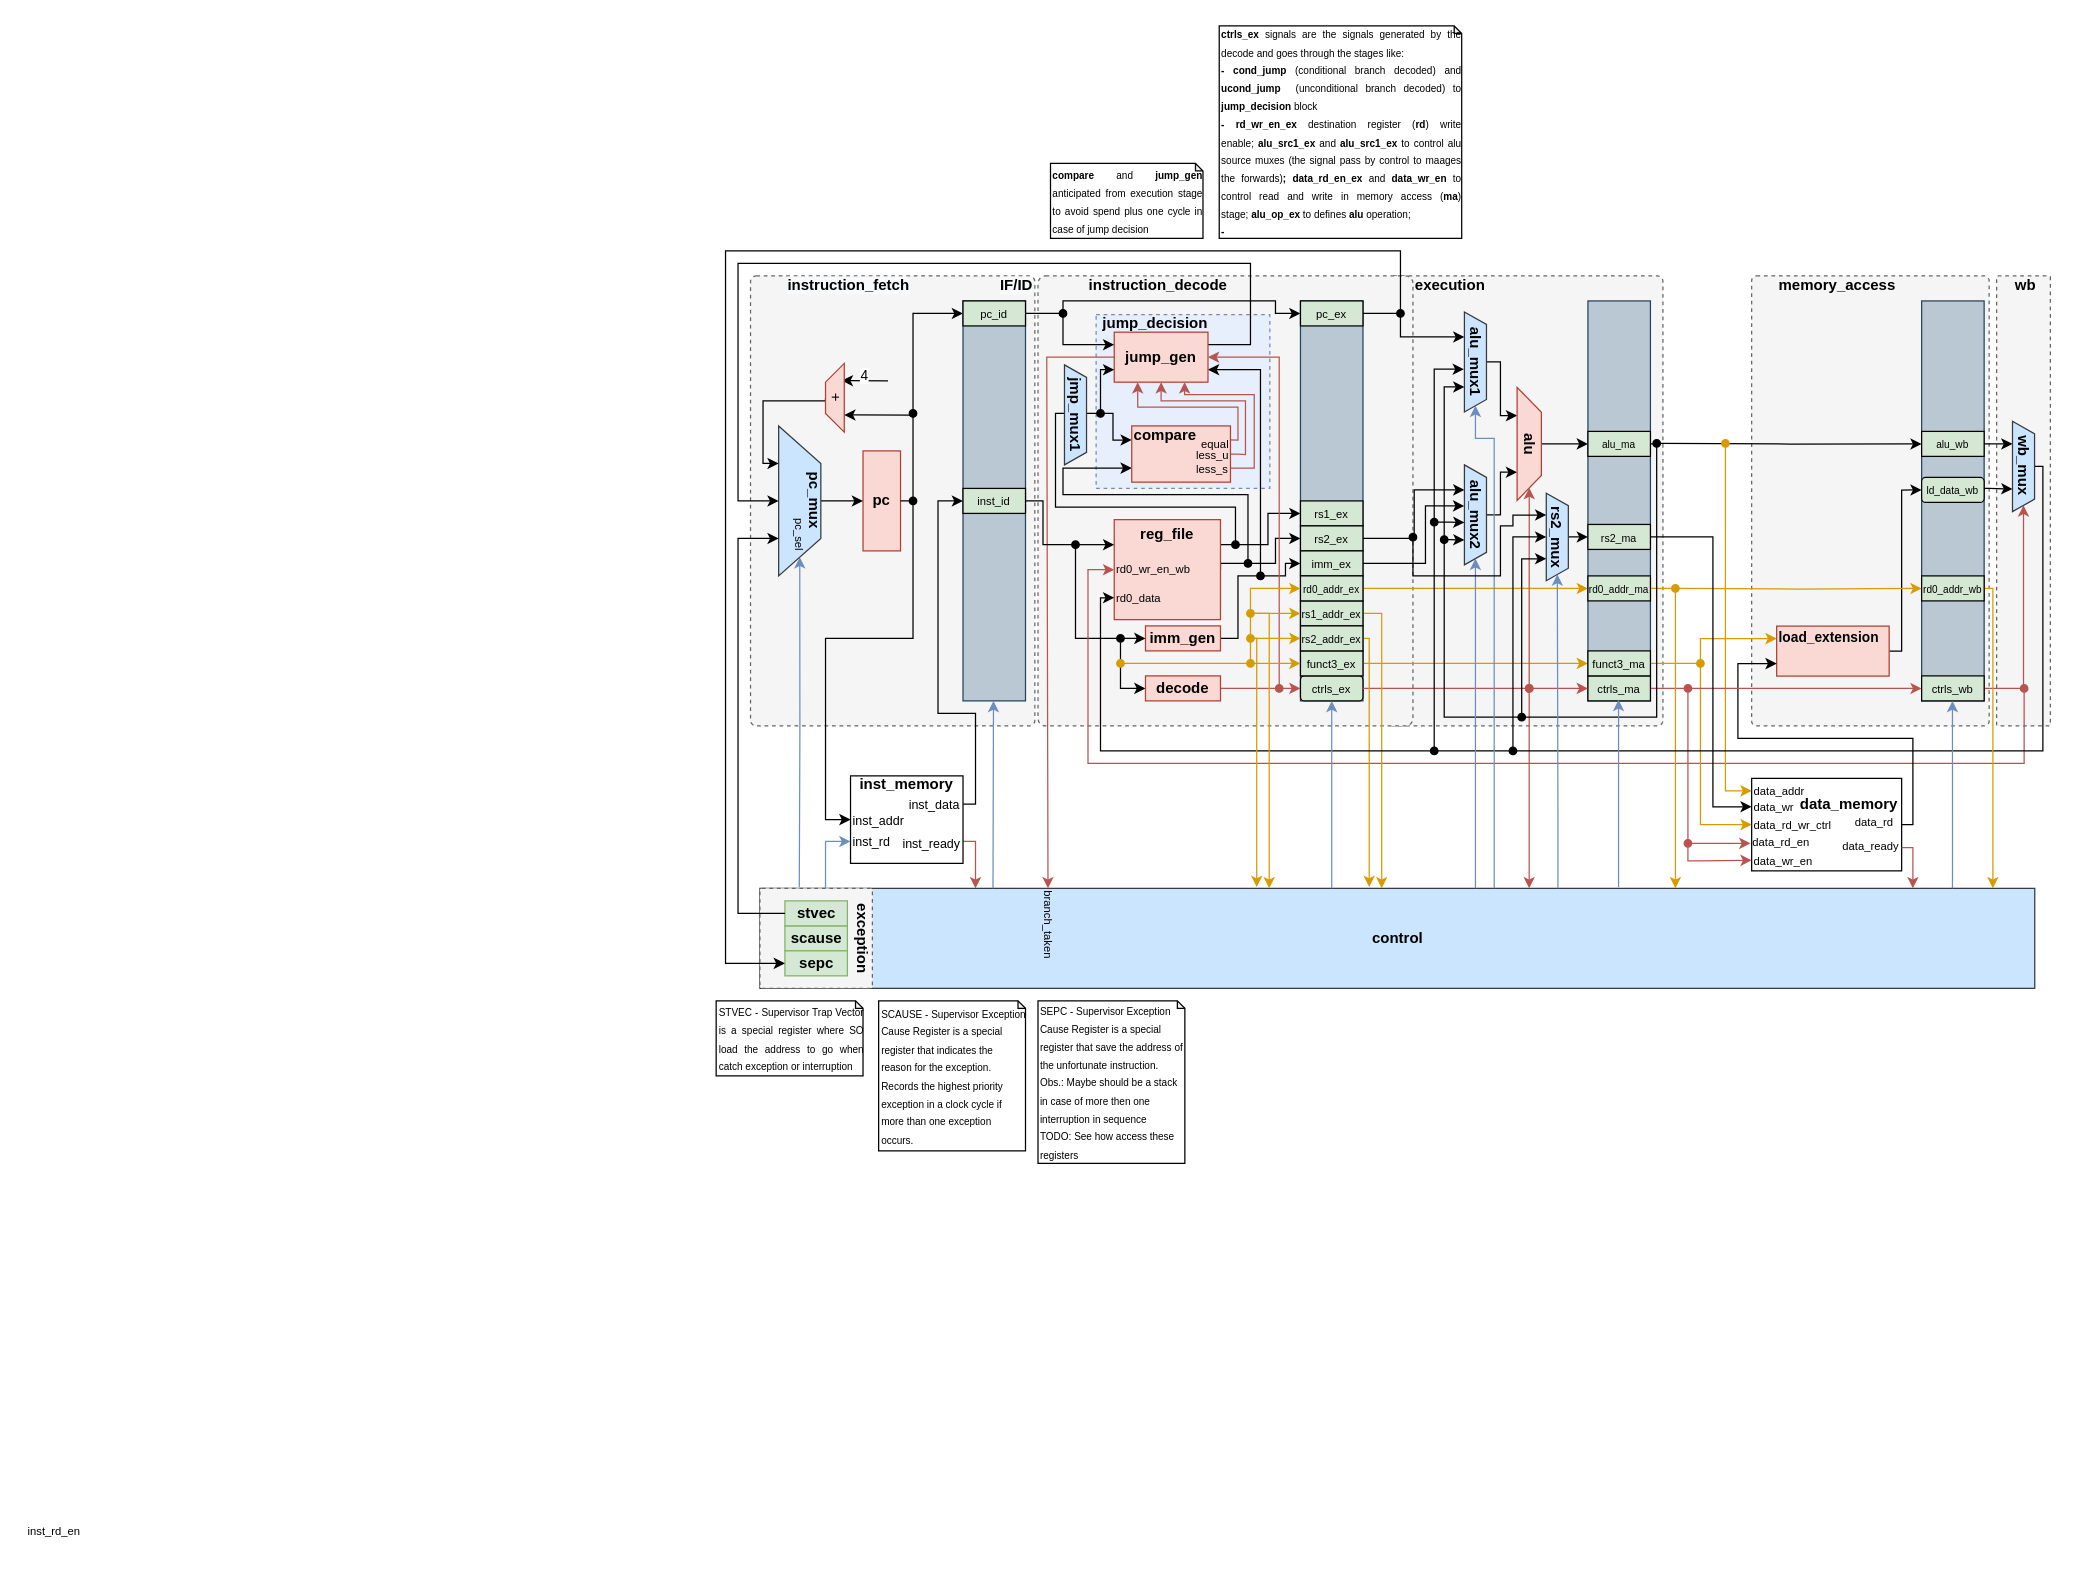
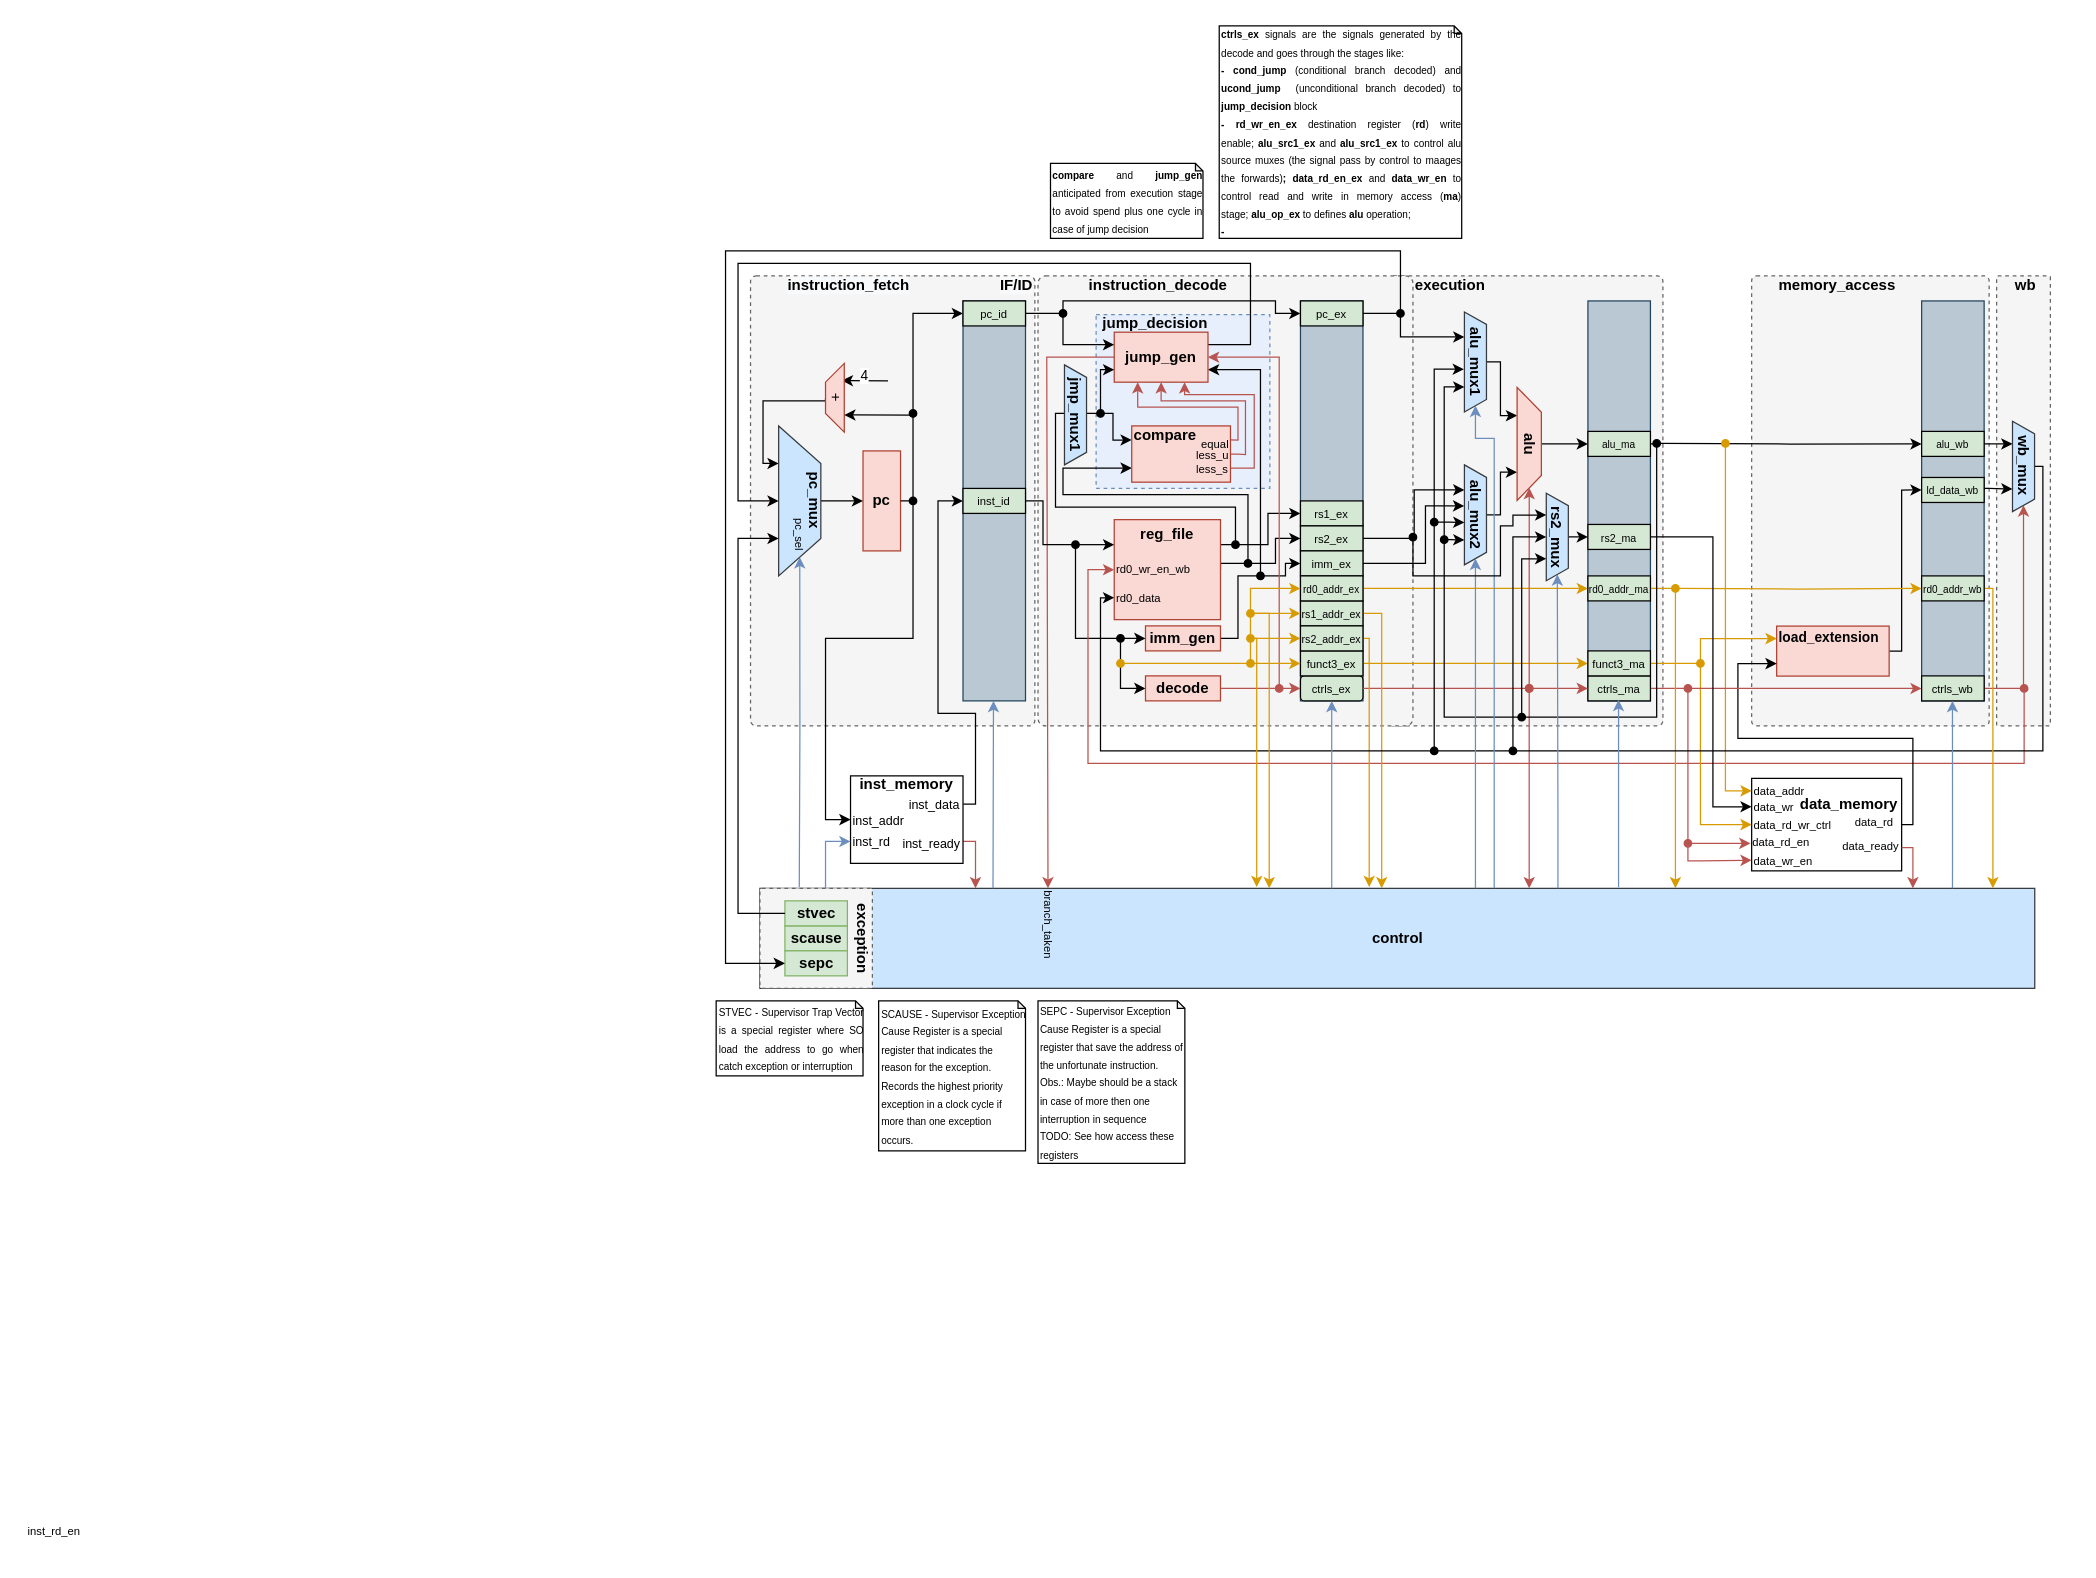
node "ld_data_wb": shape rounded rectangle -> rectangle
